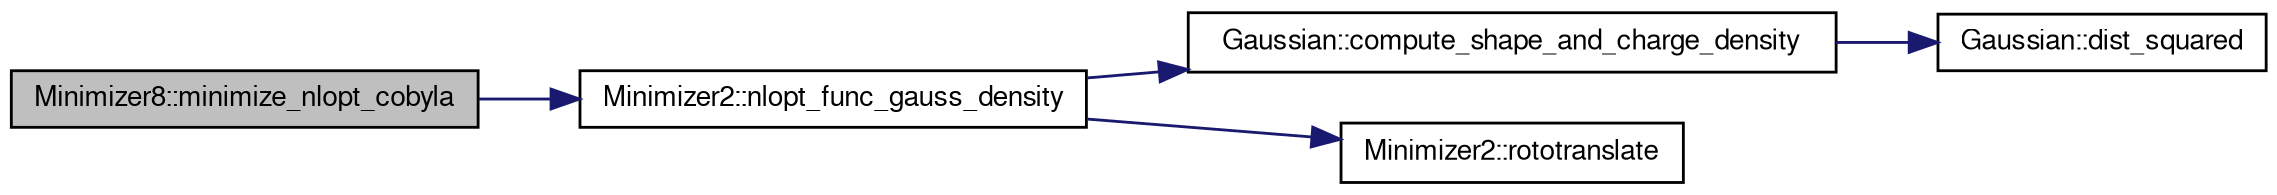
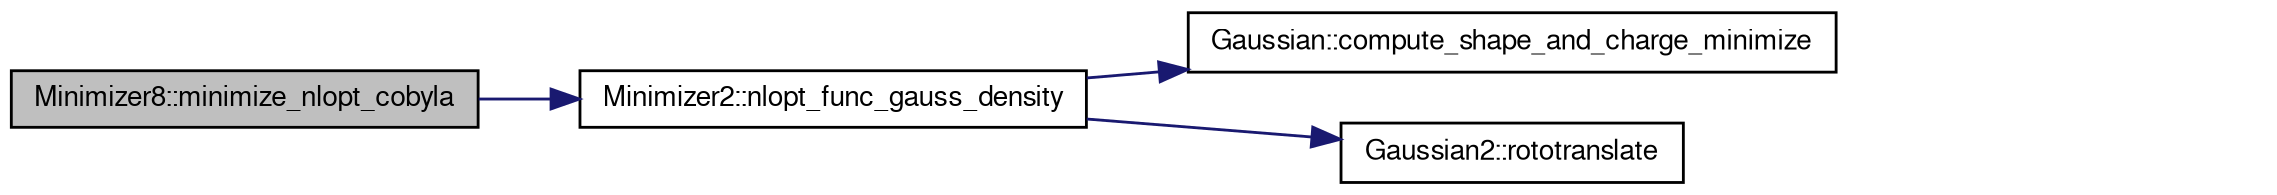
node "Gaussian::compute_shape_and_charge_density": label "Gaussian::compute_shape_and_charge_density" -> "Gaussian::compute_shape_and_charge_minimize"
node "Gaussian::dist_squared": removed
node "Minimizer2::rototranslate": label "Minimizer2::rototranslate" -> "Gaussian2::rototranslate"
